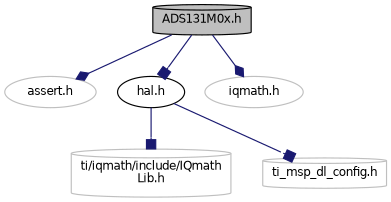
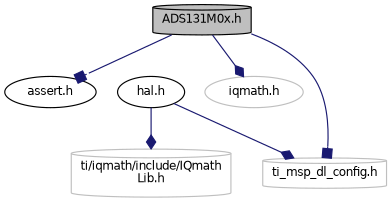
edge "ADS131M0x.h" -> "hal.h": now "ADS131M0x.h" -> "ti_msp_dl_config.h"
edge "ADS131M0x.h" -> "assert.h": arrowhead diamond -> box
node "assert.h": color grey75 -> black
edge "hal.h" -> "ti/iqmath/include/IQmath Lib.h": arrowhead box -> diamond
edge "hal.h" -> "ti_msp_dl_config.h": arrowhead box -> diamond
